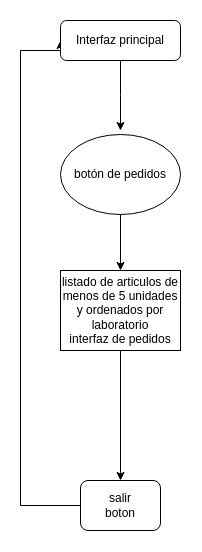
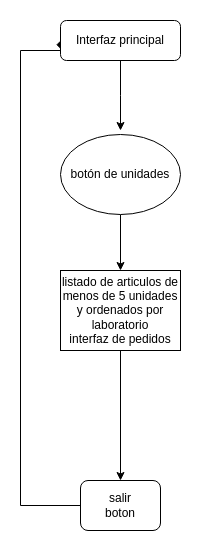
edge "salir boton" -> "Interfaz principal": arrowhead classic -> diamond
node "botón de pedidos": label "botón de pedidos" -> "botón de unidades"
